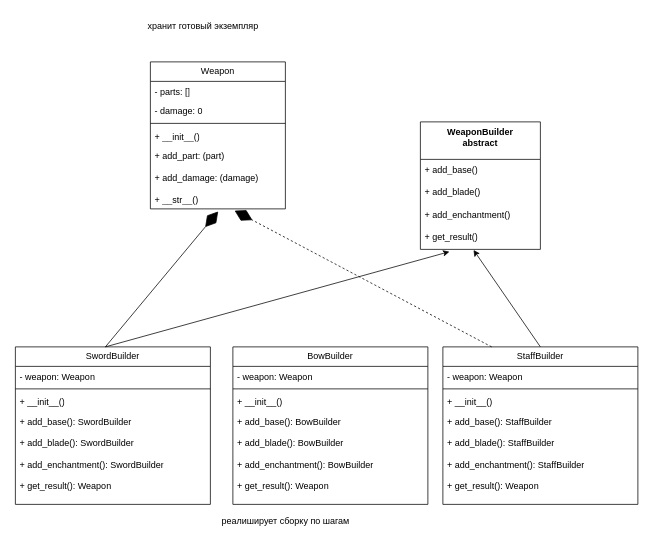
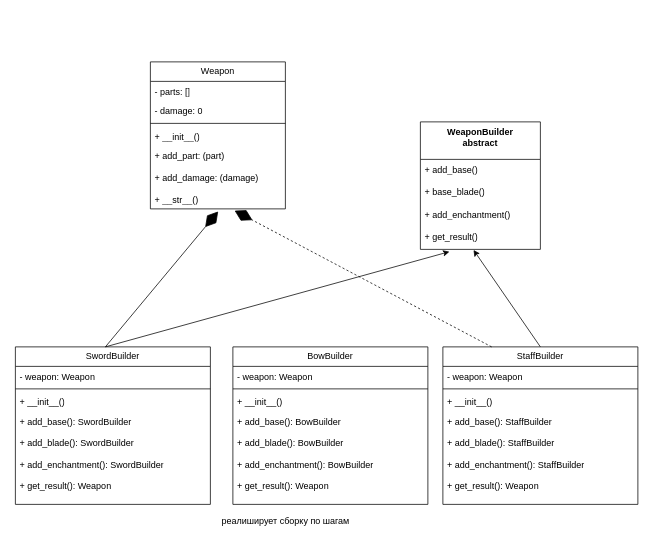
node "хранит готовый экземпляр": removed
node "+ add_blade()": label "+ add_blade()" -> "+ base_blade()"
